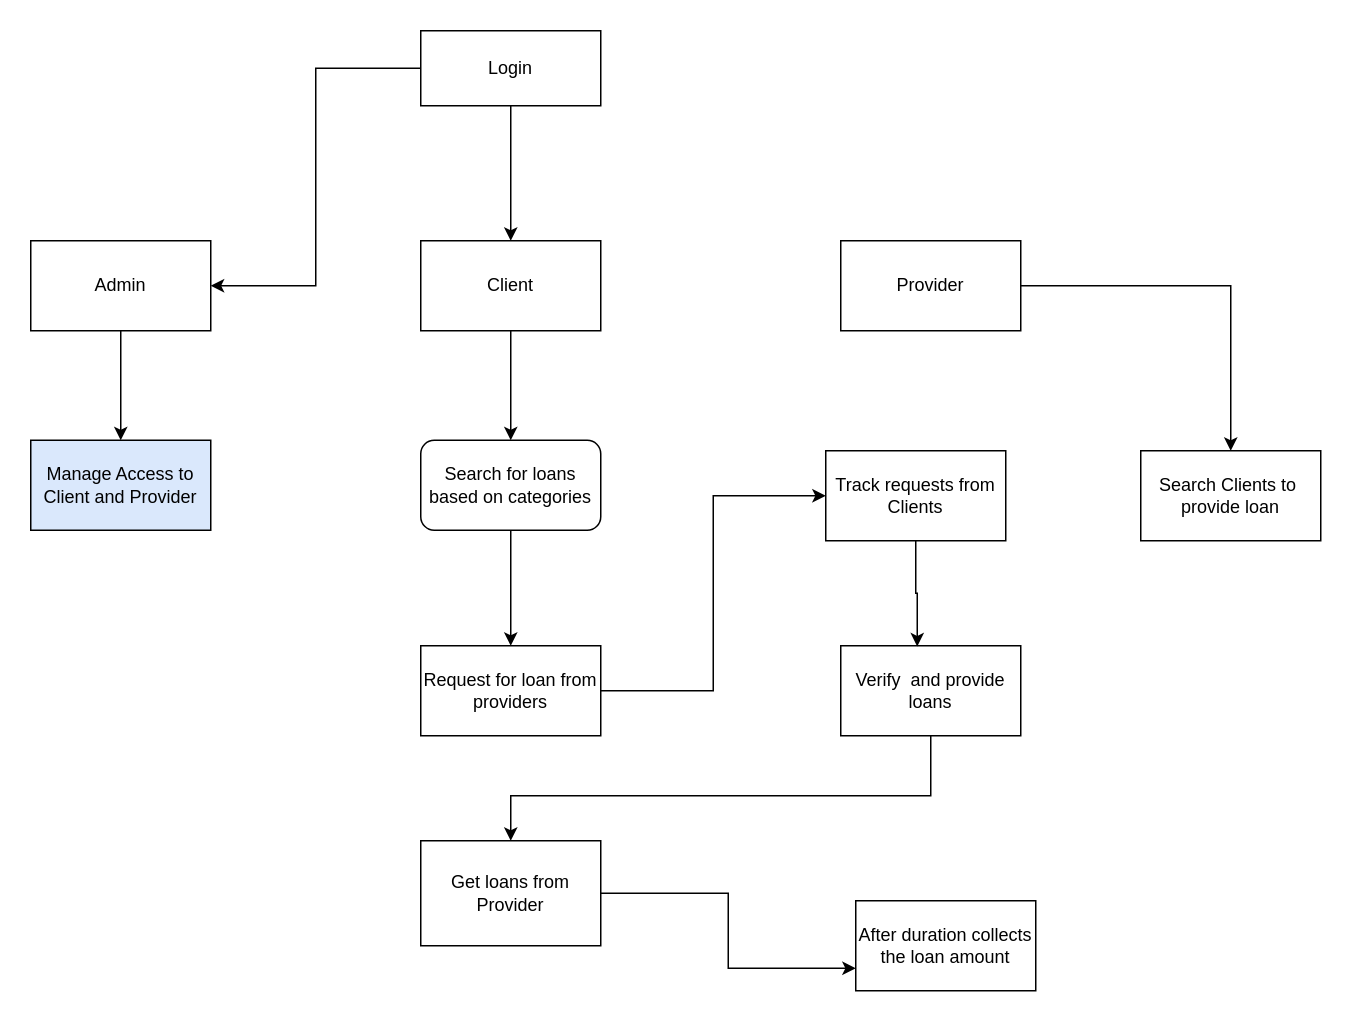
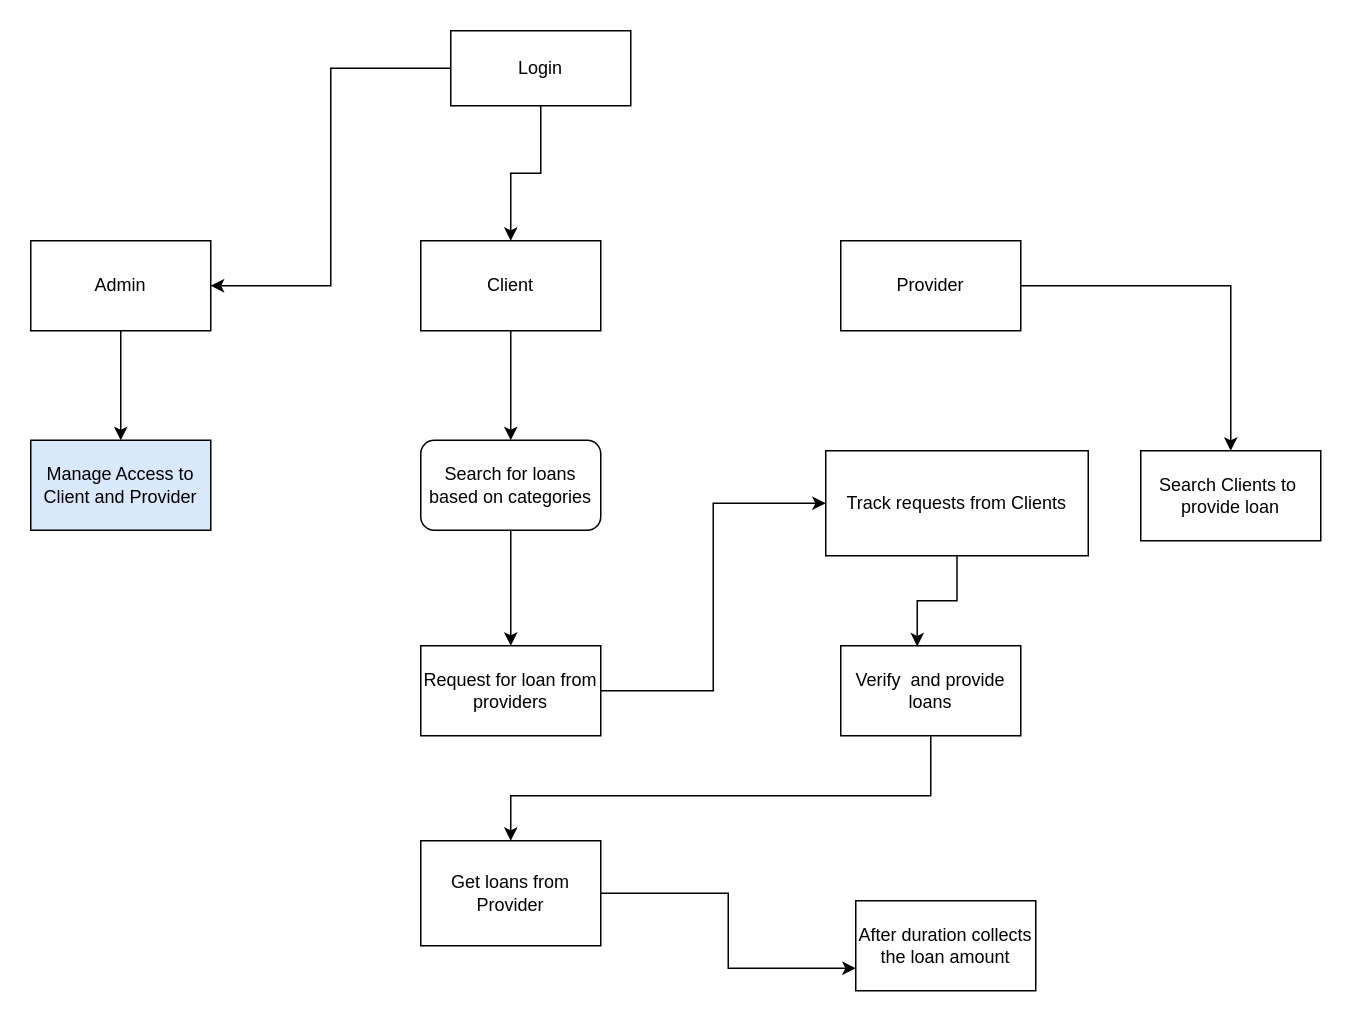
node "Login": moved (511, 68) -> (541, 68)
node "Track requests from Clients": size 180x90 -> 263x105
